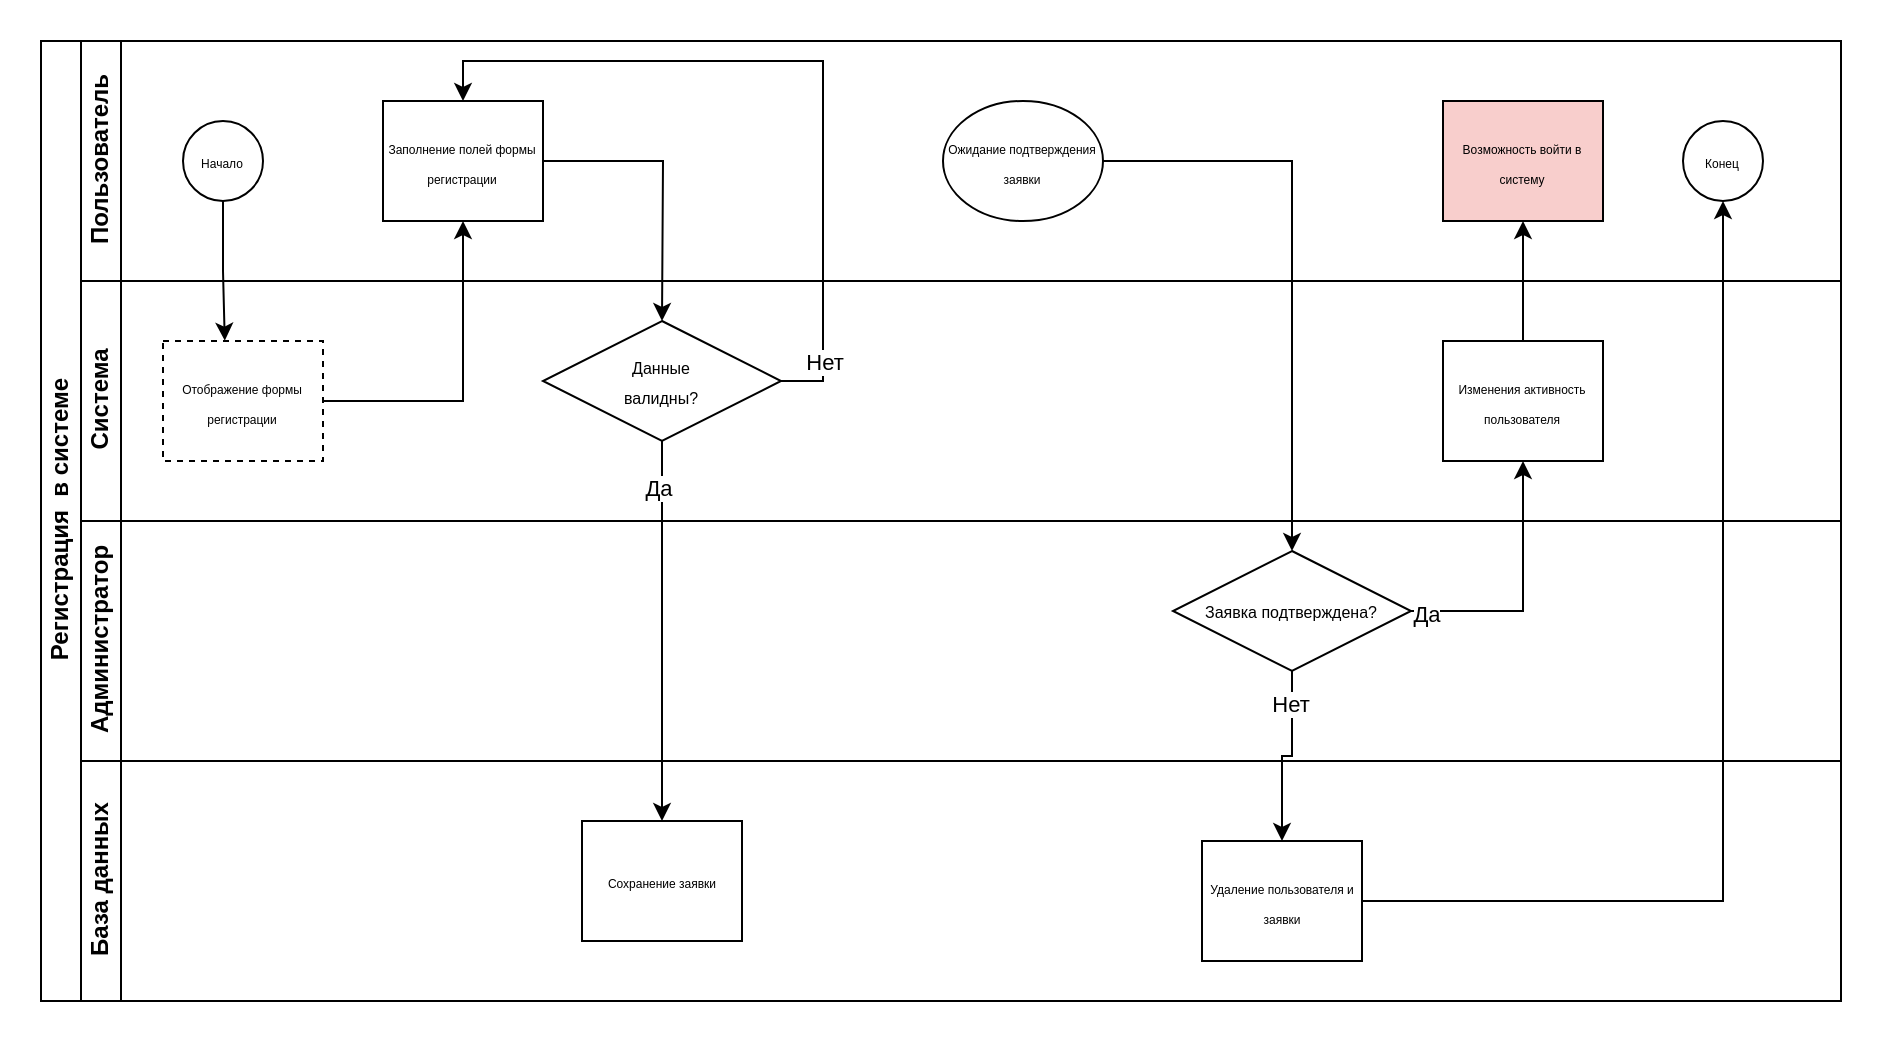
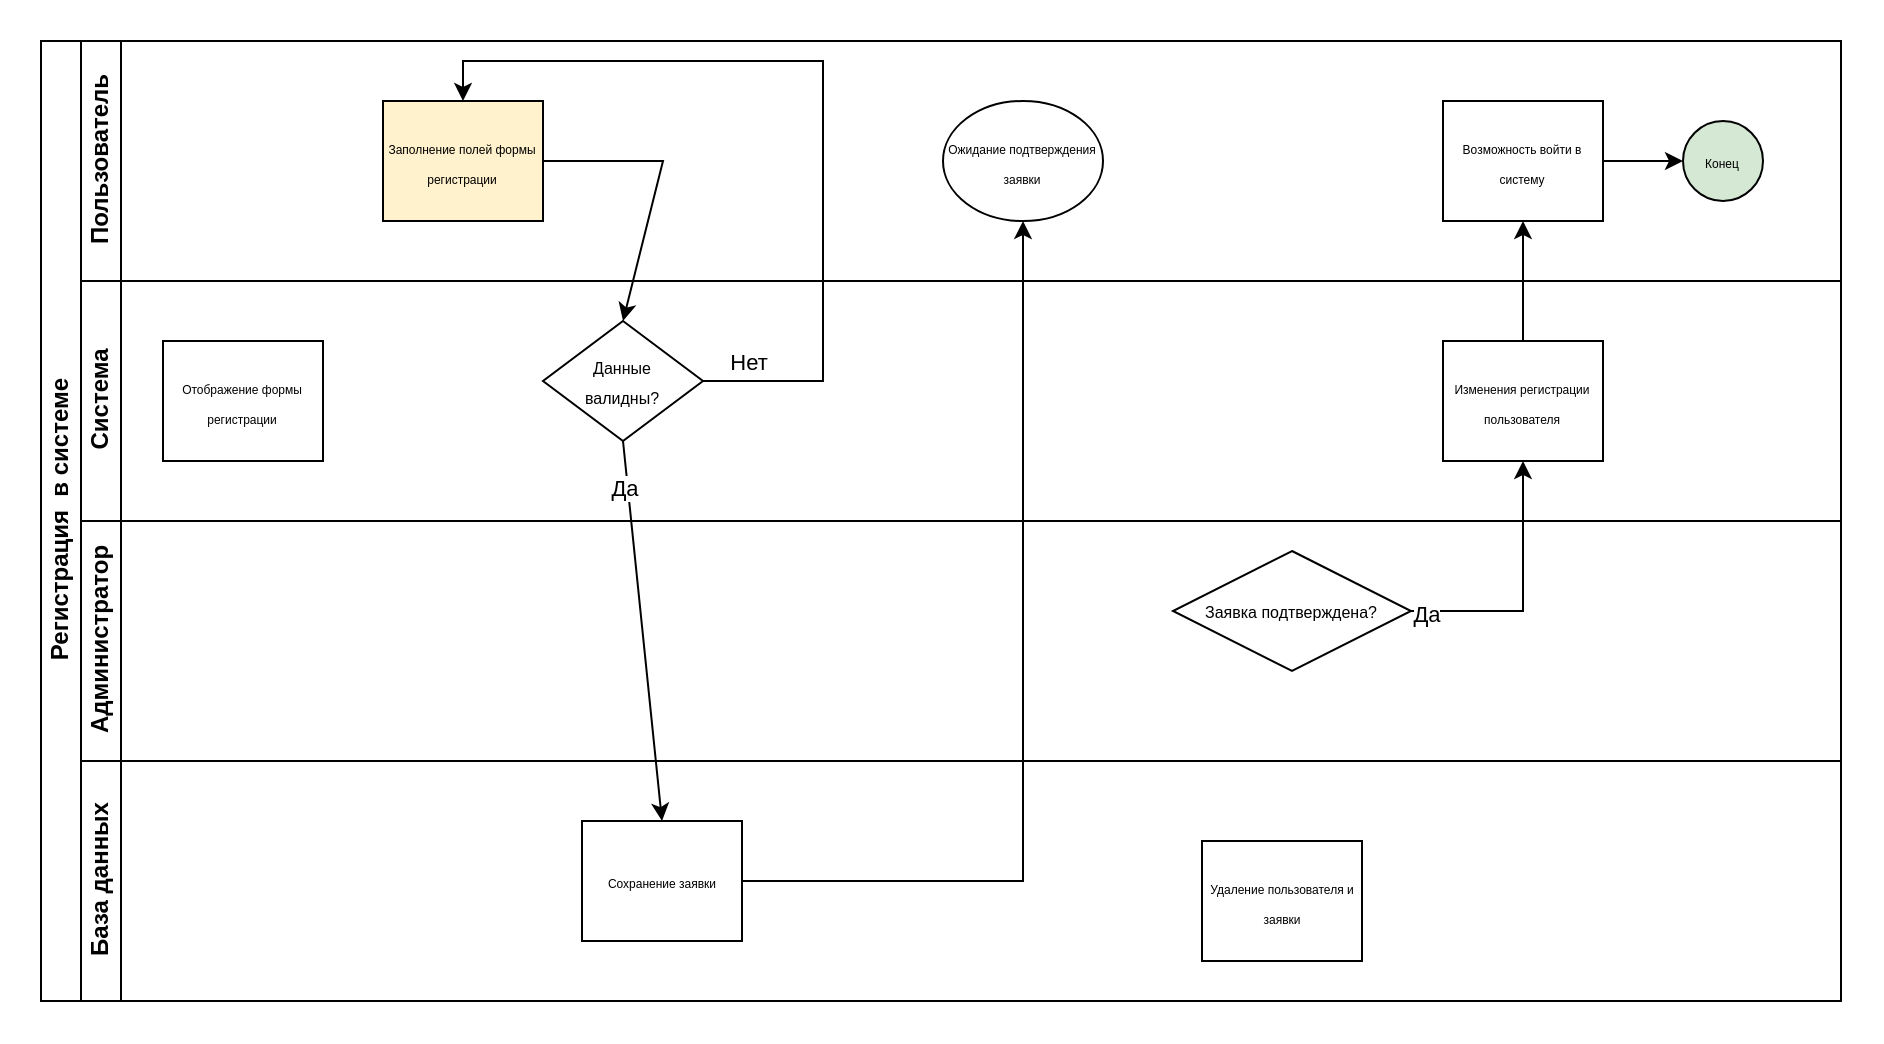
node "Начало": removed
node "Заполнение полей формы регистрации": fillcolor #ffffff -> #fff2cc
edge "Ожидание подтверждения заявки" -> "Заявка подтверждена?": removed
node "Возможность войти в систему": fillcolor #f8cecc -> #ffffff
edge "Возможность войти в систему" -> "Конец": added
node "Конец": fillcolor #ffffff -> #d5e8d4
edge "Начало" -> "Отображение формы регистрации": removed
node "Данные валидны?": size 238x120 -> 160x120
node "Отображение формы регистрации": style dashed -> solid
edge "Отображение формы регистрации" -> "Заполнение полей формы регистрации": removed
node "Изменения активность пользователя": label "Изменения активность пользователя" -> "Изменения регистрации пользователя"
edge "Заявка подтверждена?" -> "Удаление пользователя и заявки": removed, label "Нет"
edge "Сохранение заявки" -> "Ожидание подтверждения заявки": added
edge "Удаление пользователя и заявки" -> "Конец": removed
